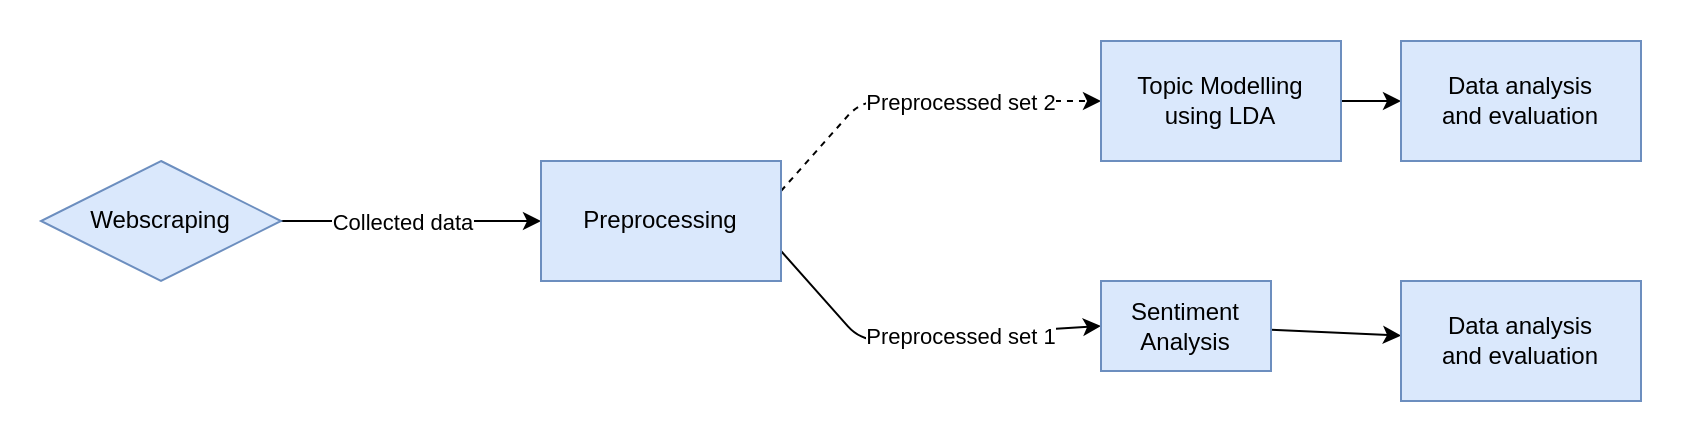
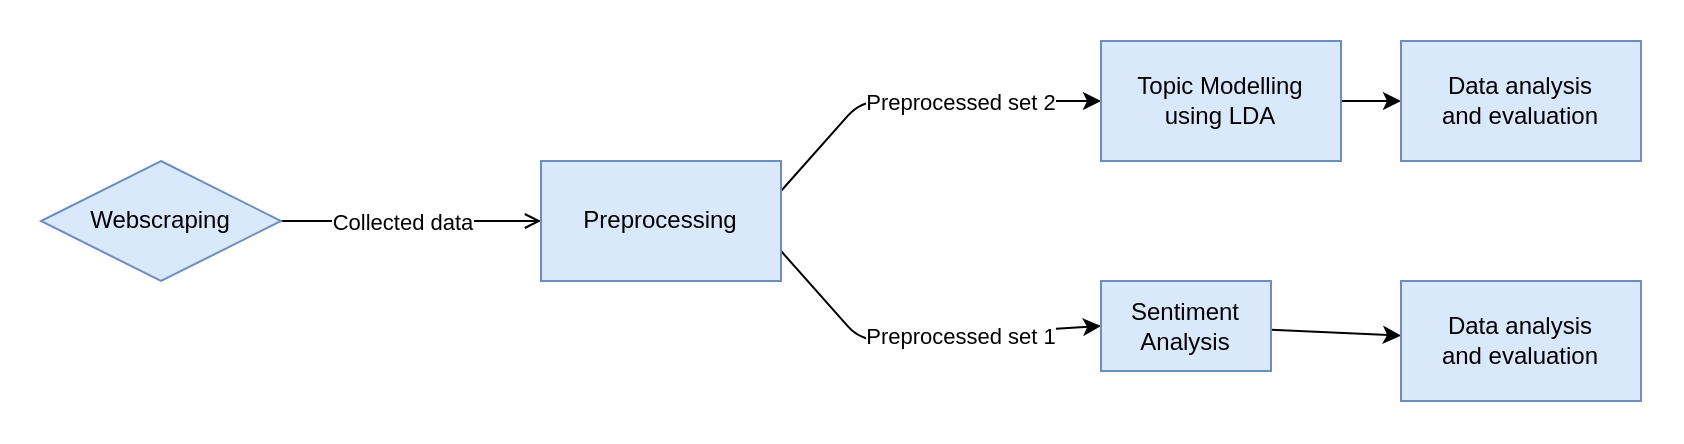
edge "Preprocessing" -> "Topic Modelling using LDA": style dashed -> solid
edge "Webscraping" -> "Preprocessing": arrowhead classic -> open
